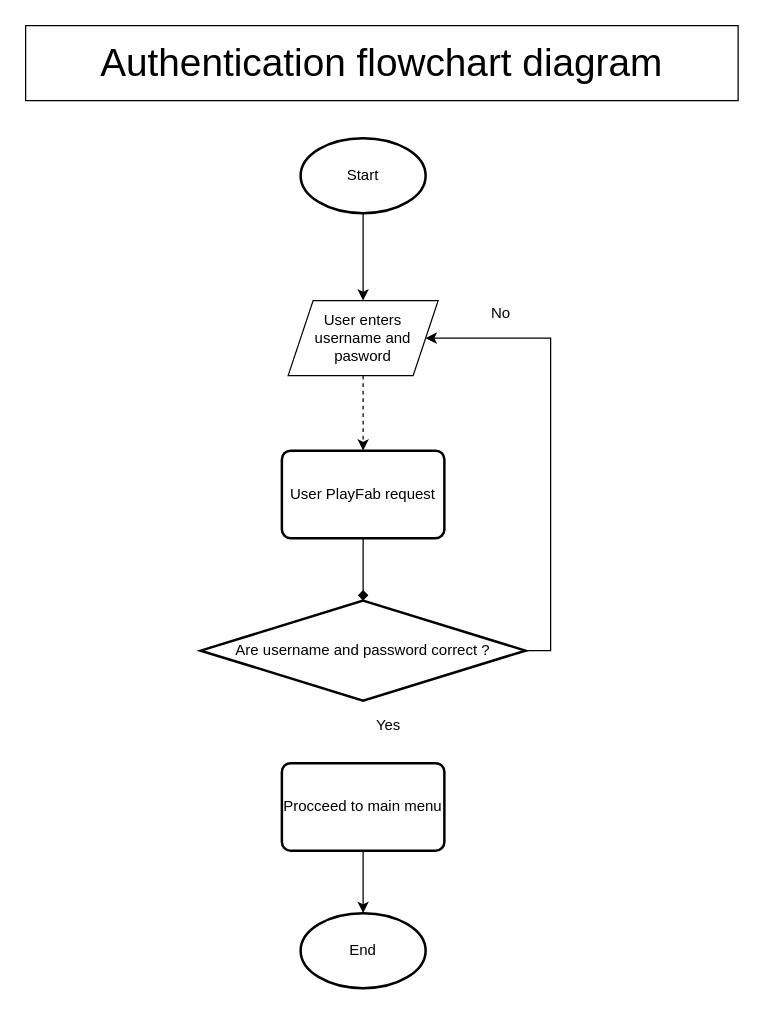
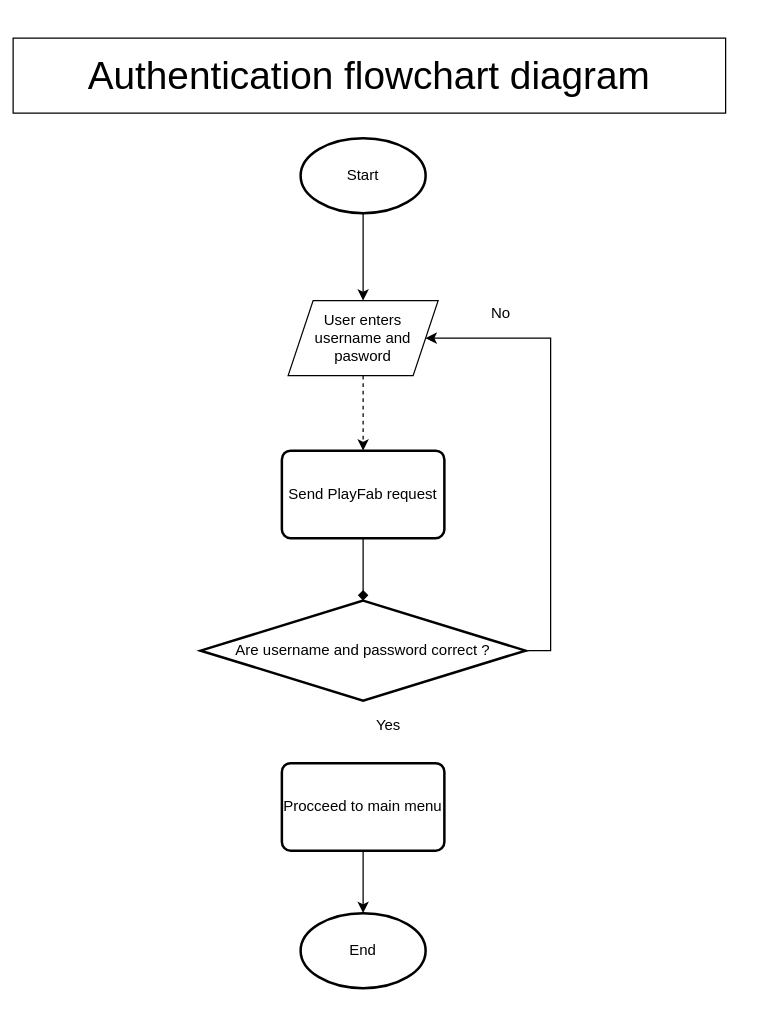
node "Authentication flowchart diagram": moved (382, 63) -> (369, 76)
node "User PlayFab request": label "User PlayFab request" -> "Send PlayFab request"
